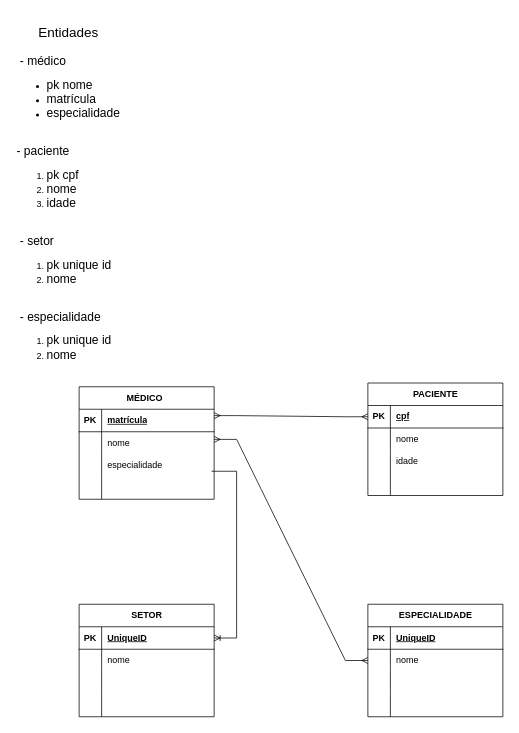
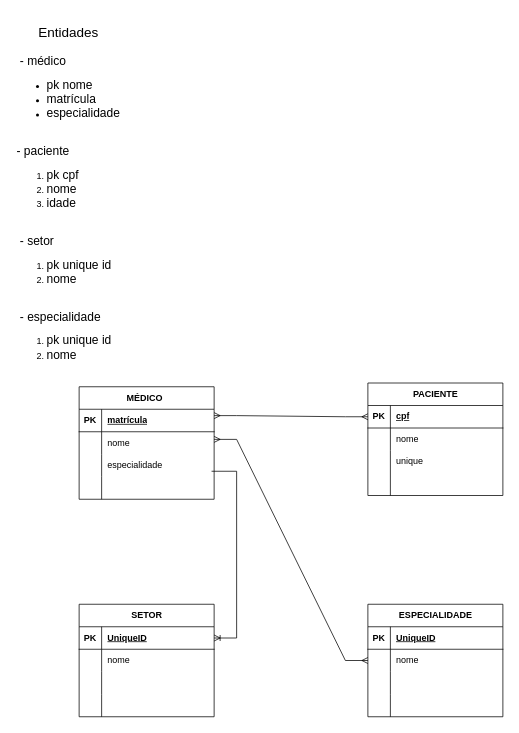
node "idade": label "idade" -> "unique"
